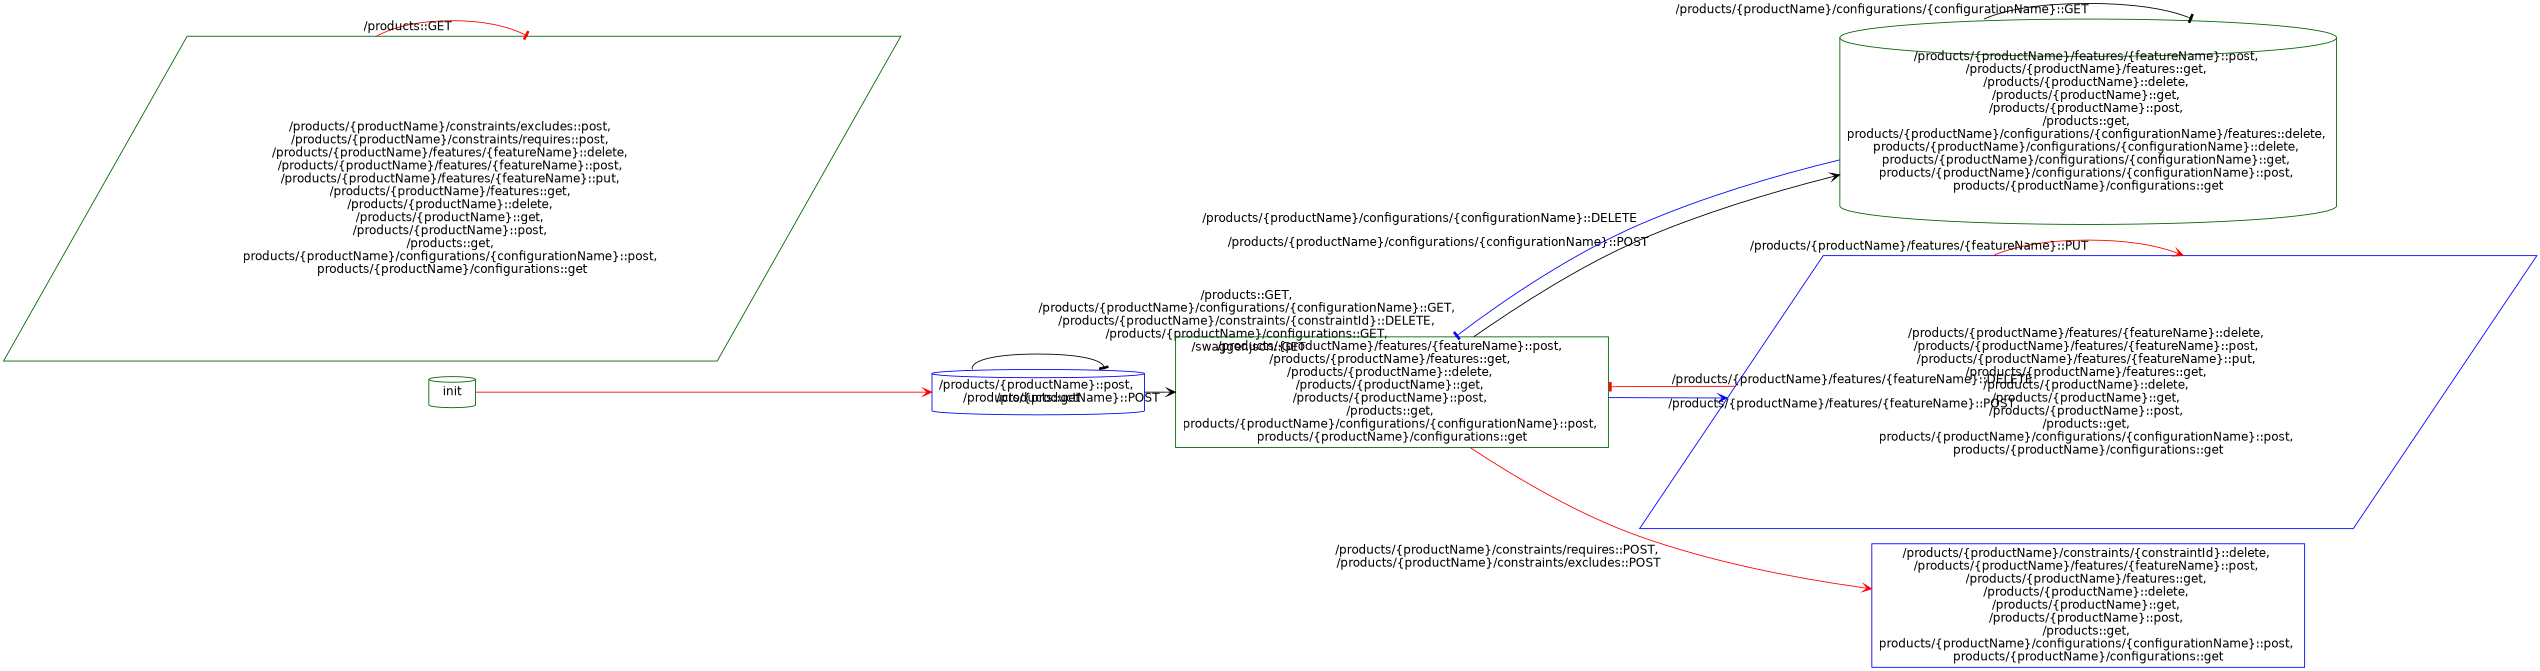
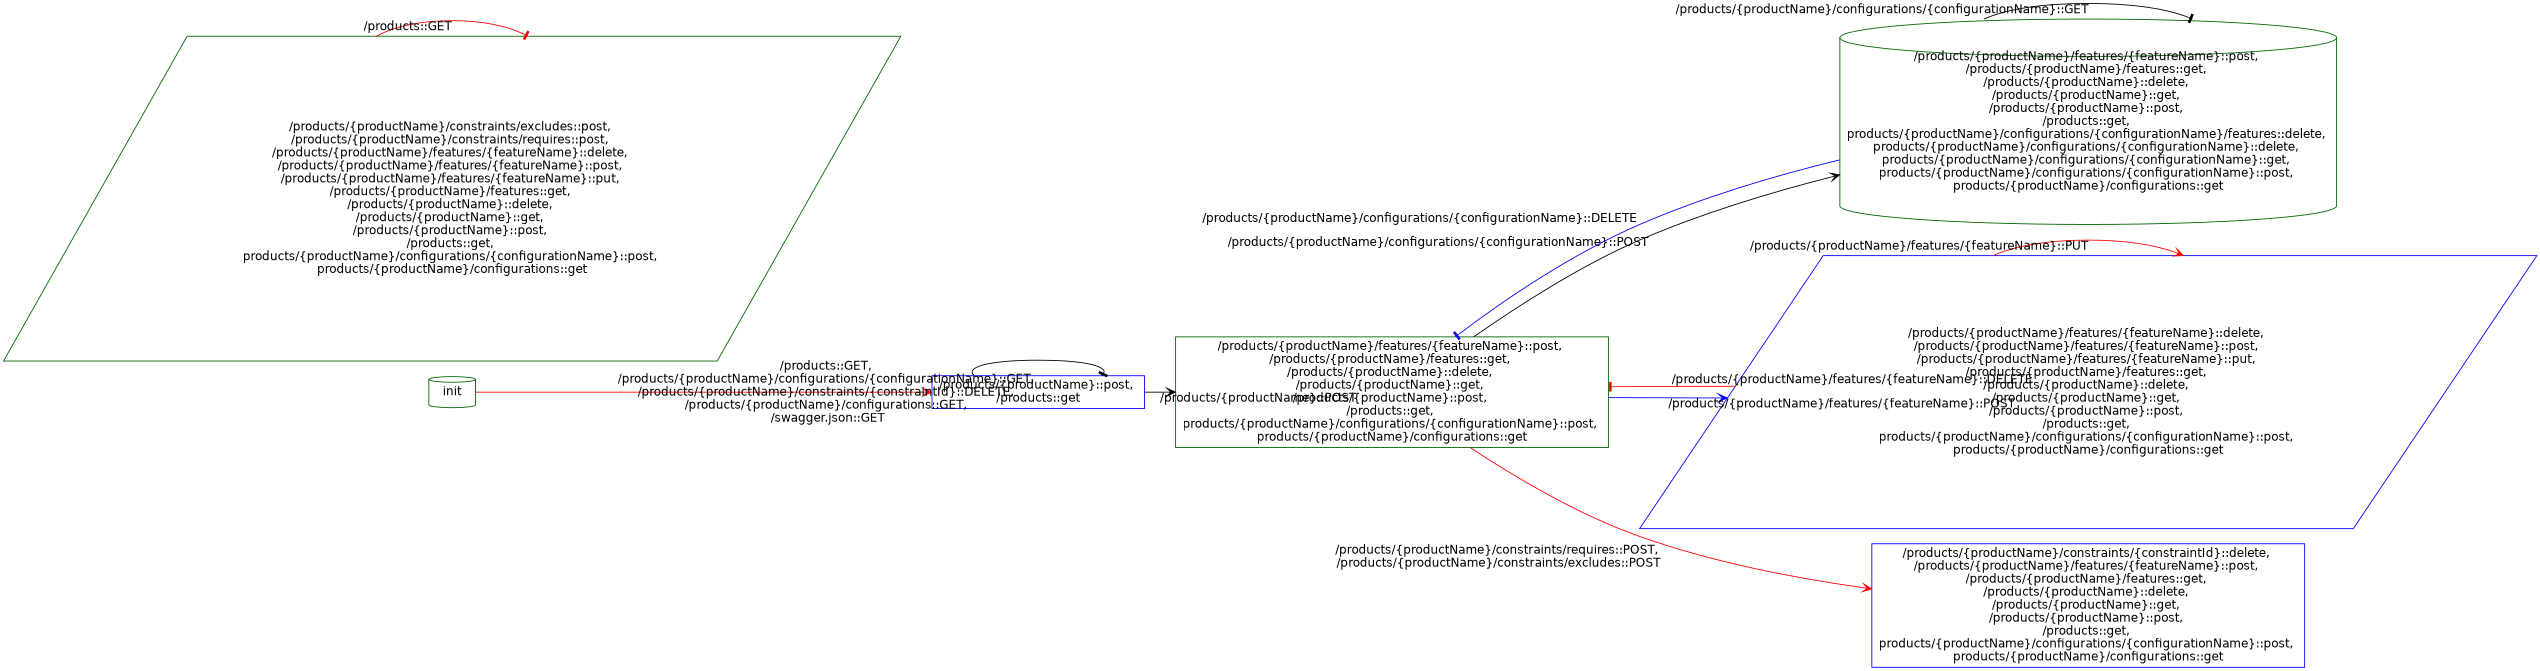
node "/products/{productName}::post, /products::get": shape cylinder -> box
